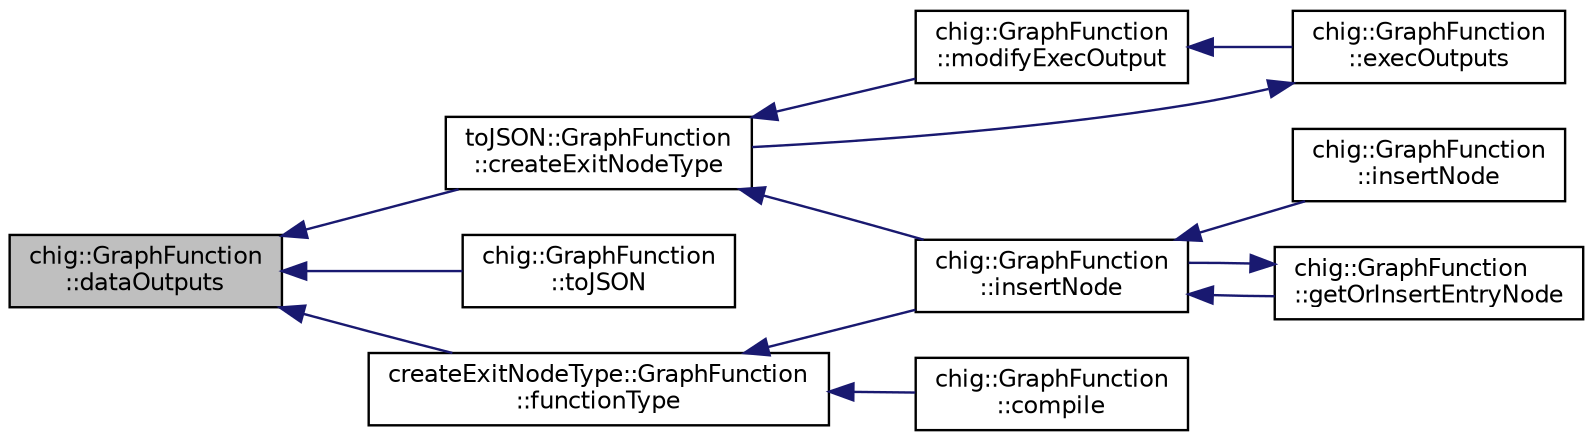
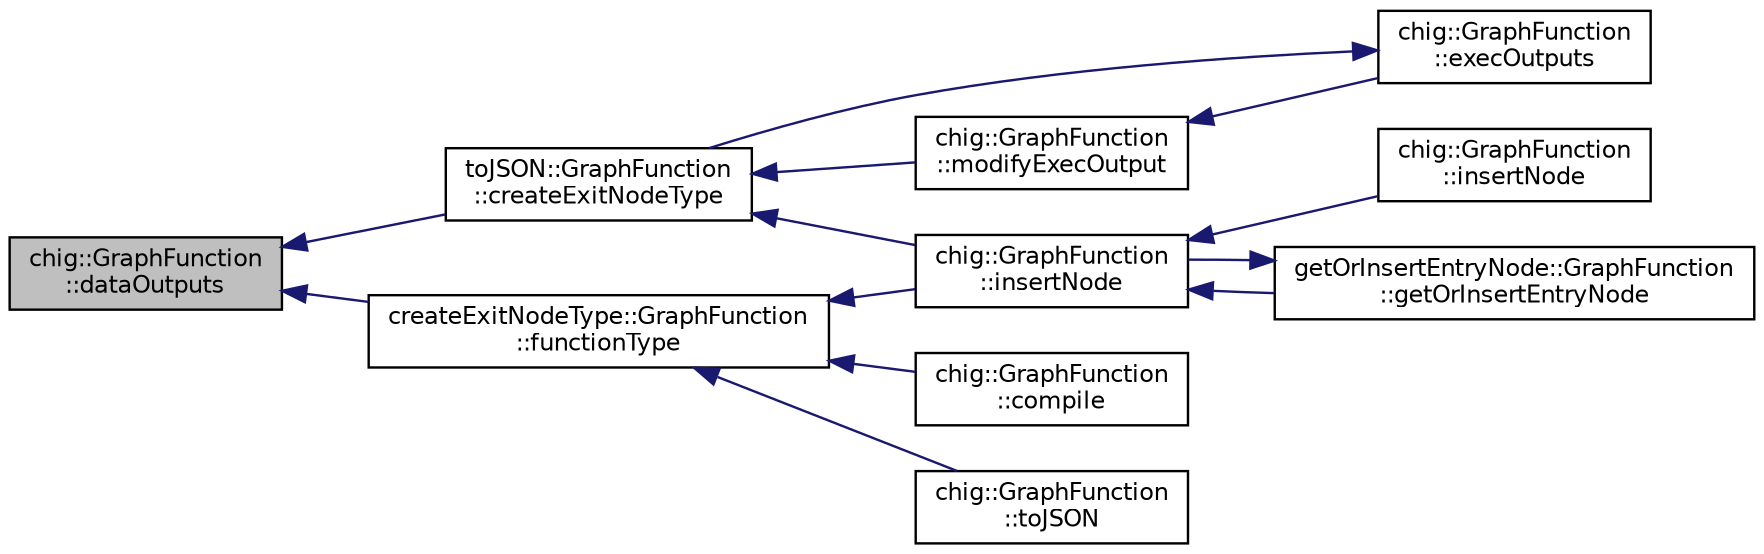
edge "chig::GraphFunction ::toJSON" -> "chig::GraphFunction ::dataOutputs": now "chig::GraphFunction ::toJSON" -> "createExitNodeType::GraphFunction ::functionType"
node "chig::GraphFunction ::getOrInsertEntryNode": label "chig::GraphFunction ::getOrInsertEntryNode" -> "getOrInsertEntryNode::GraphFunction ::getOrInsertEntryNode"
